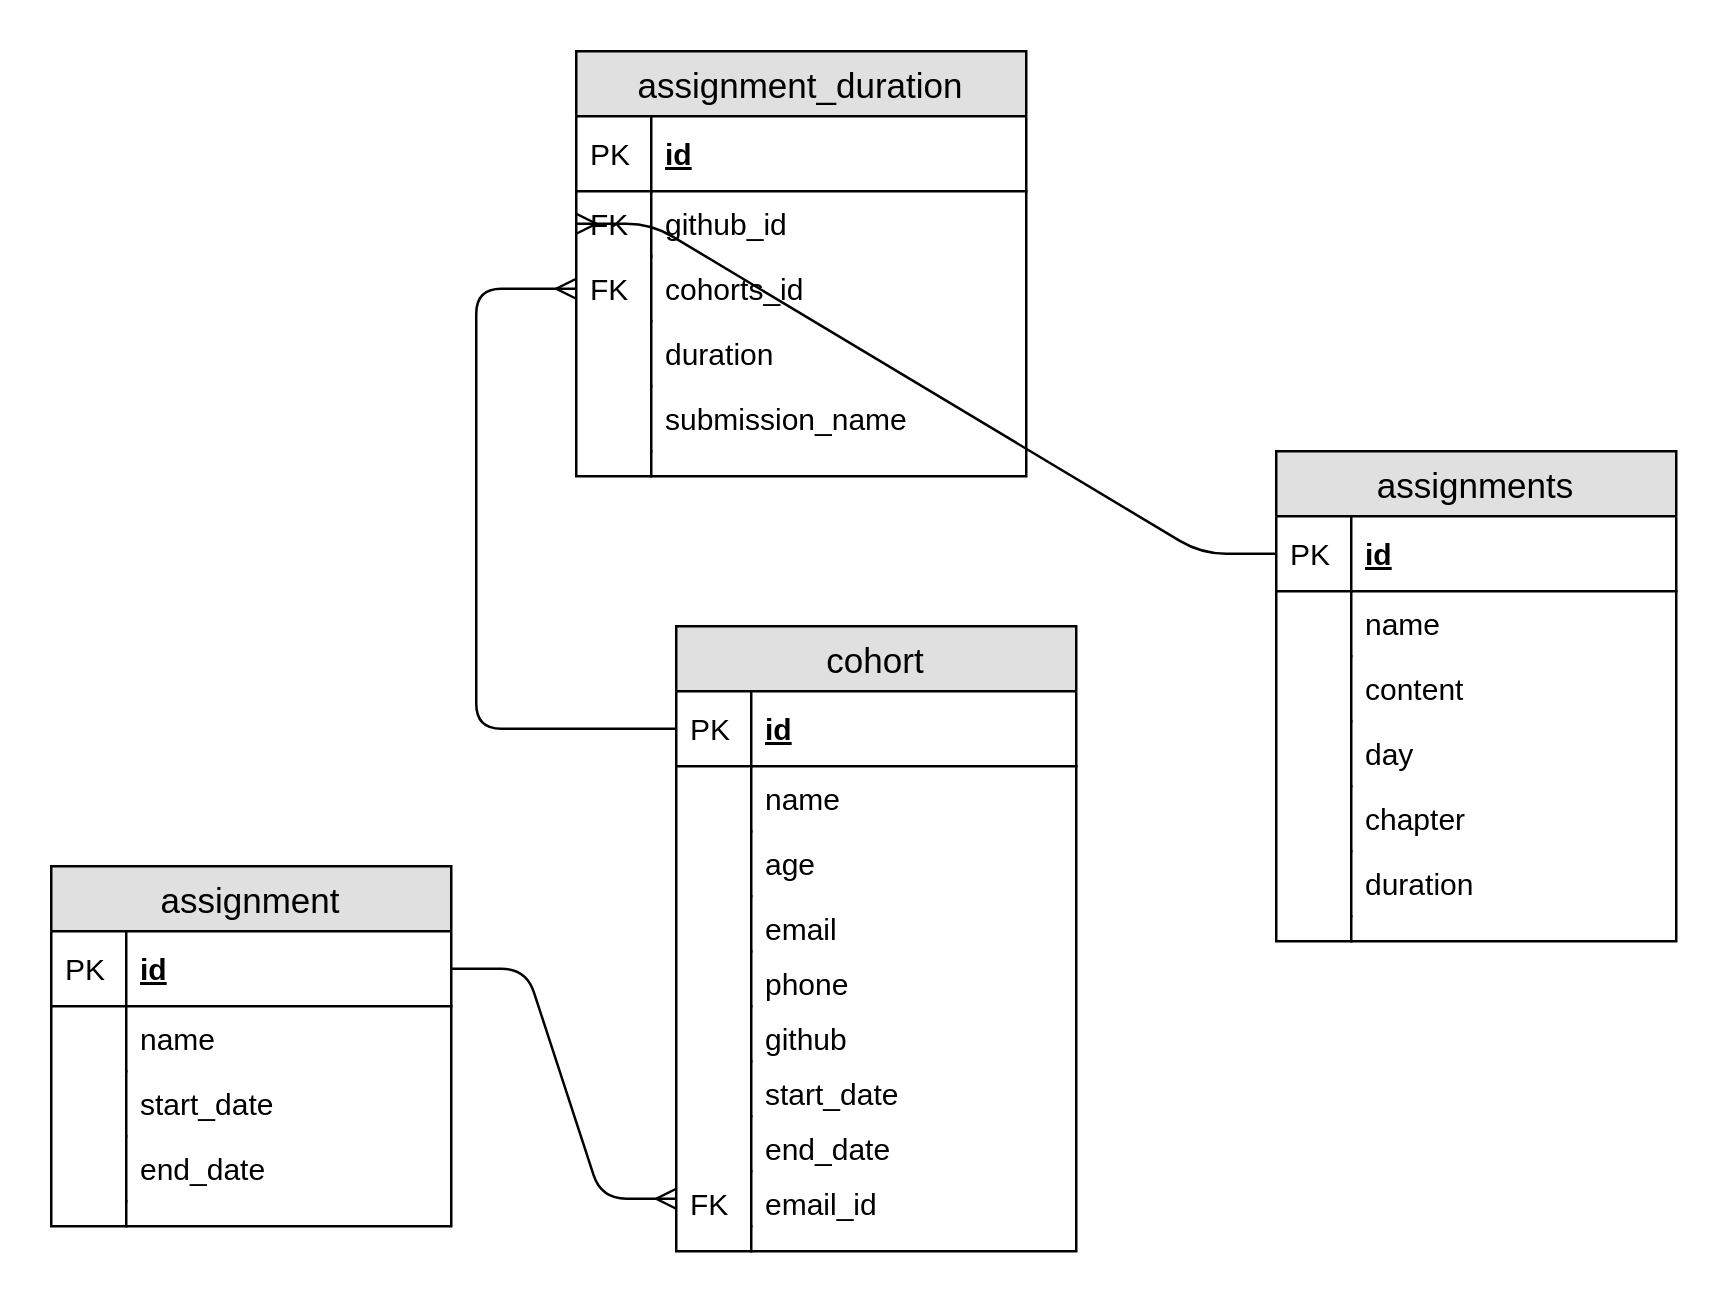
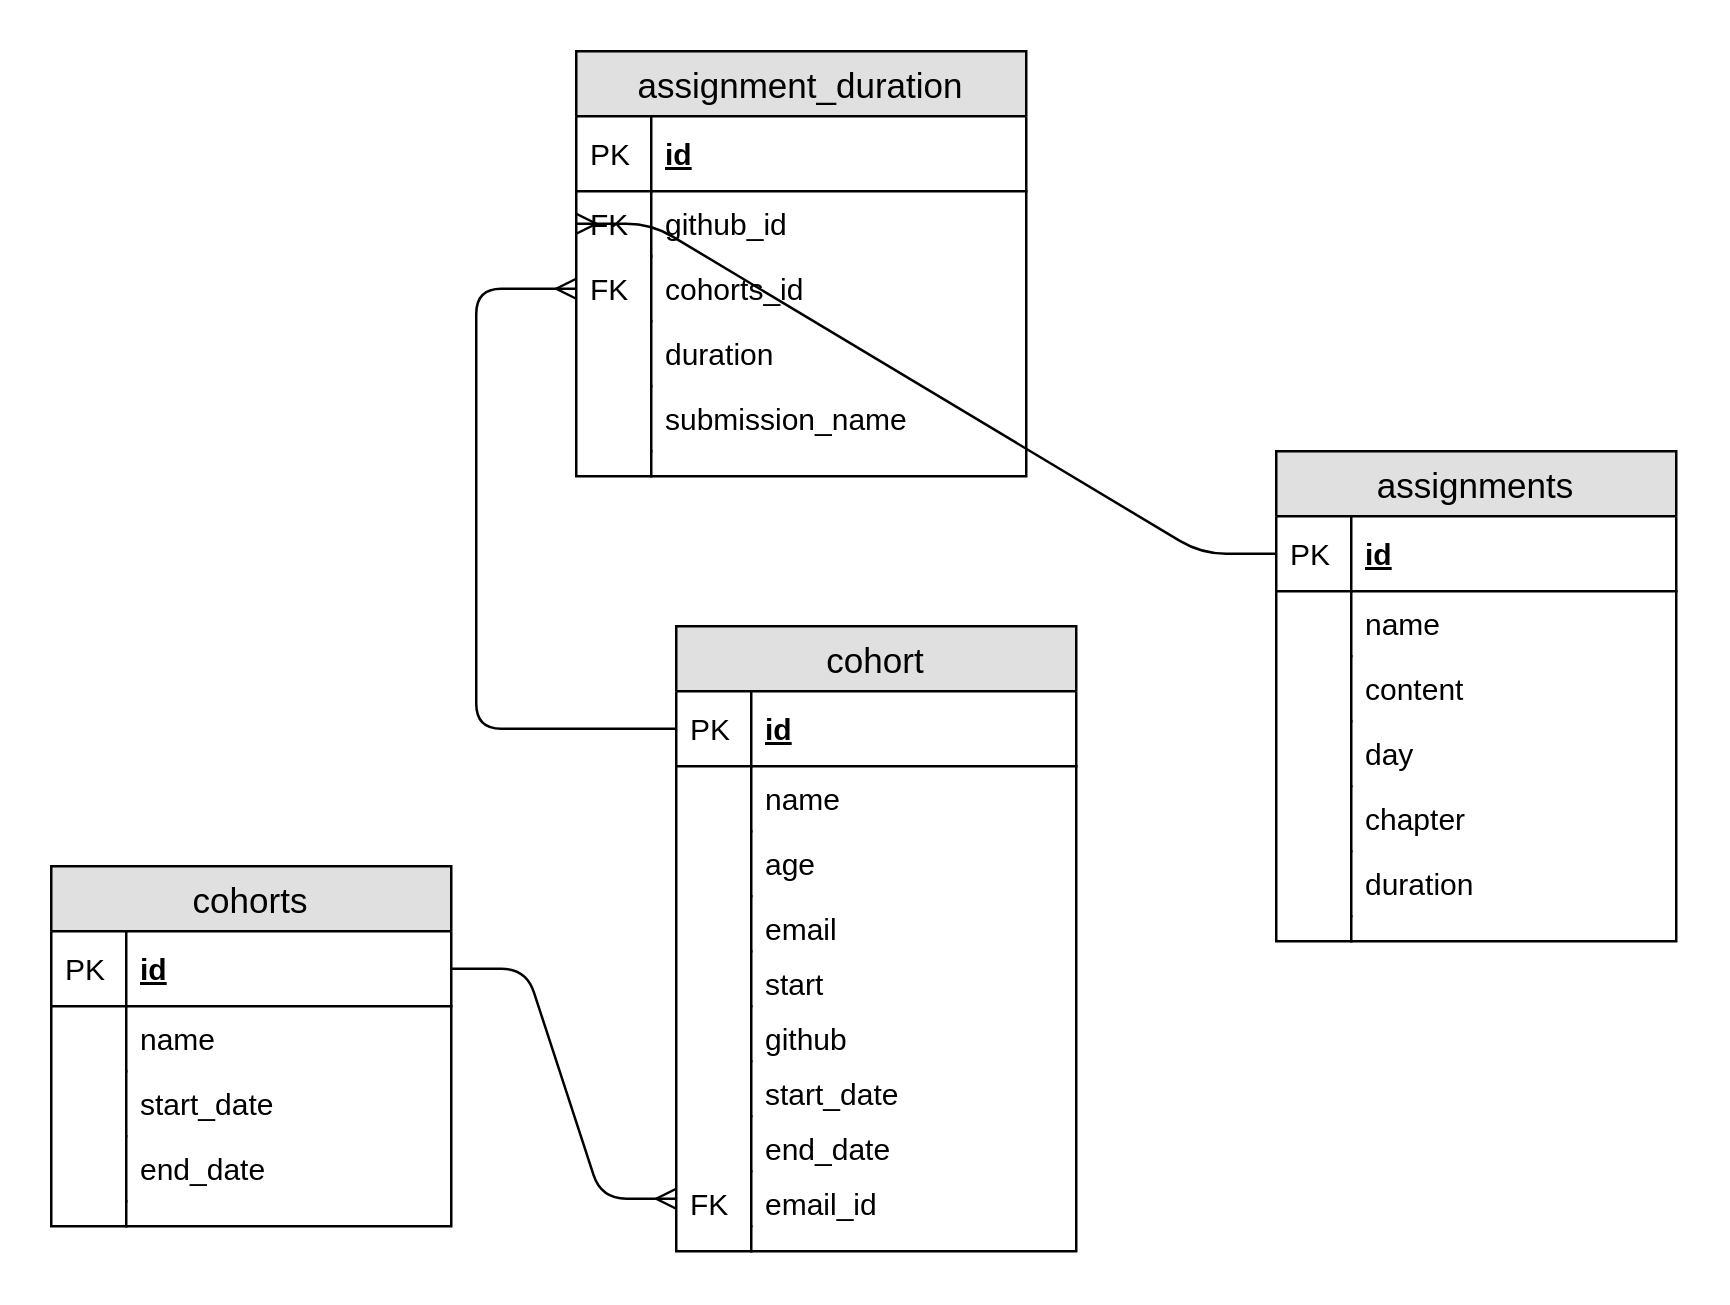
node "assignment": label "assignment" -> "cohorts"
node "phone": label "phone" -> "start"
